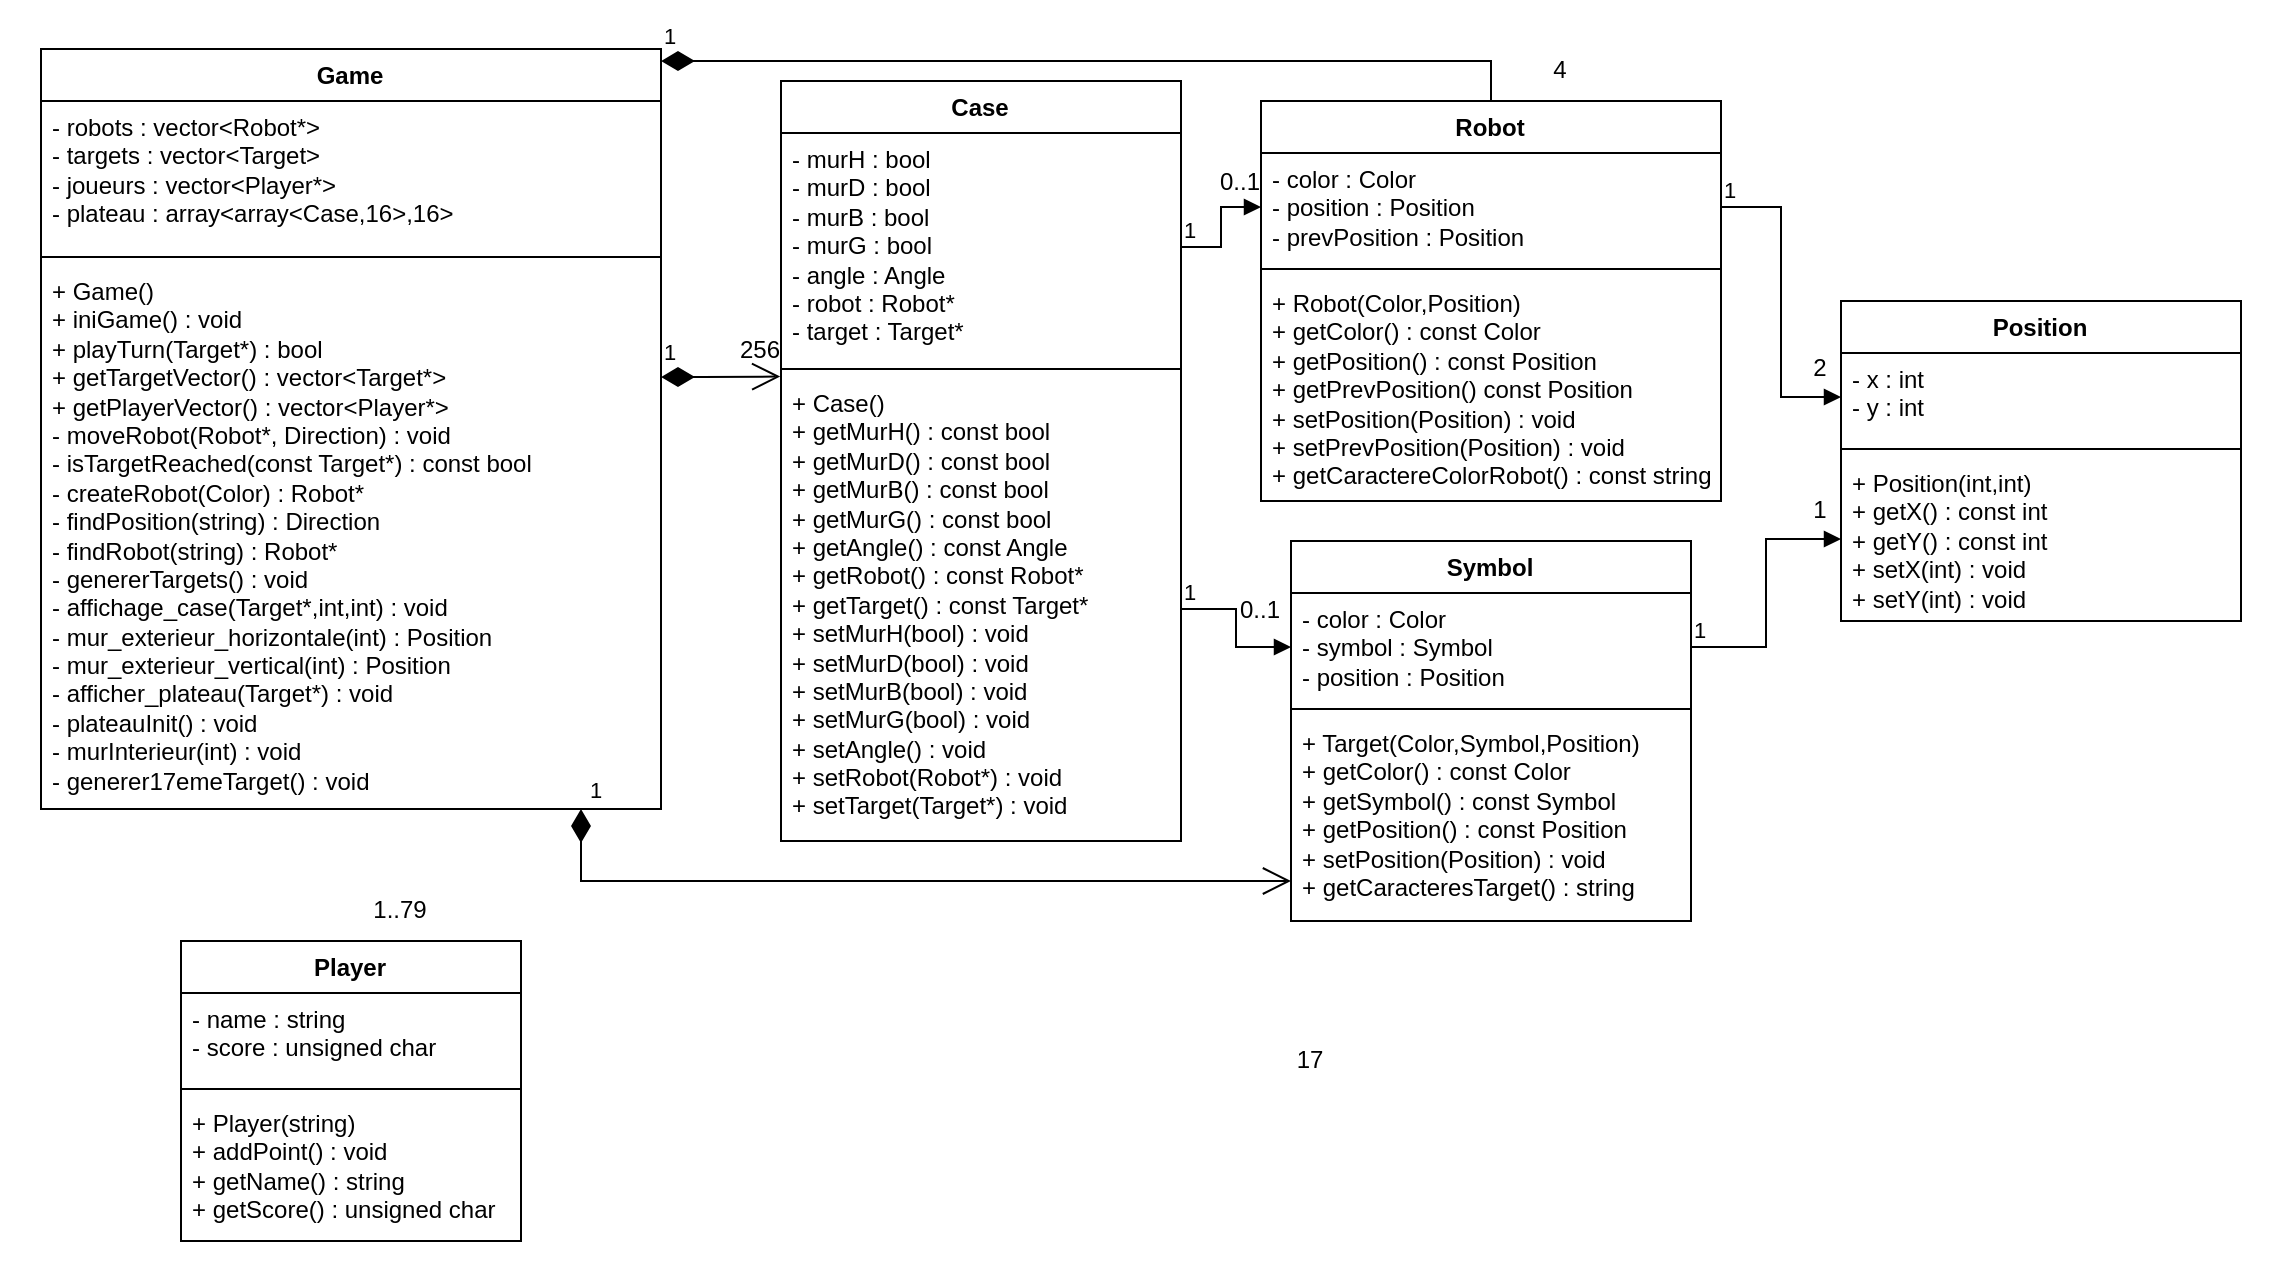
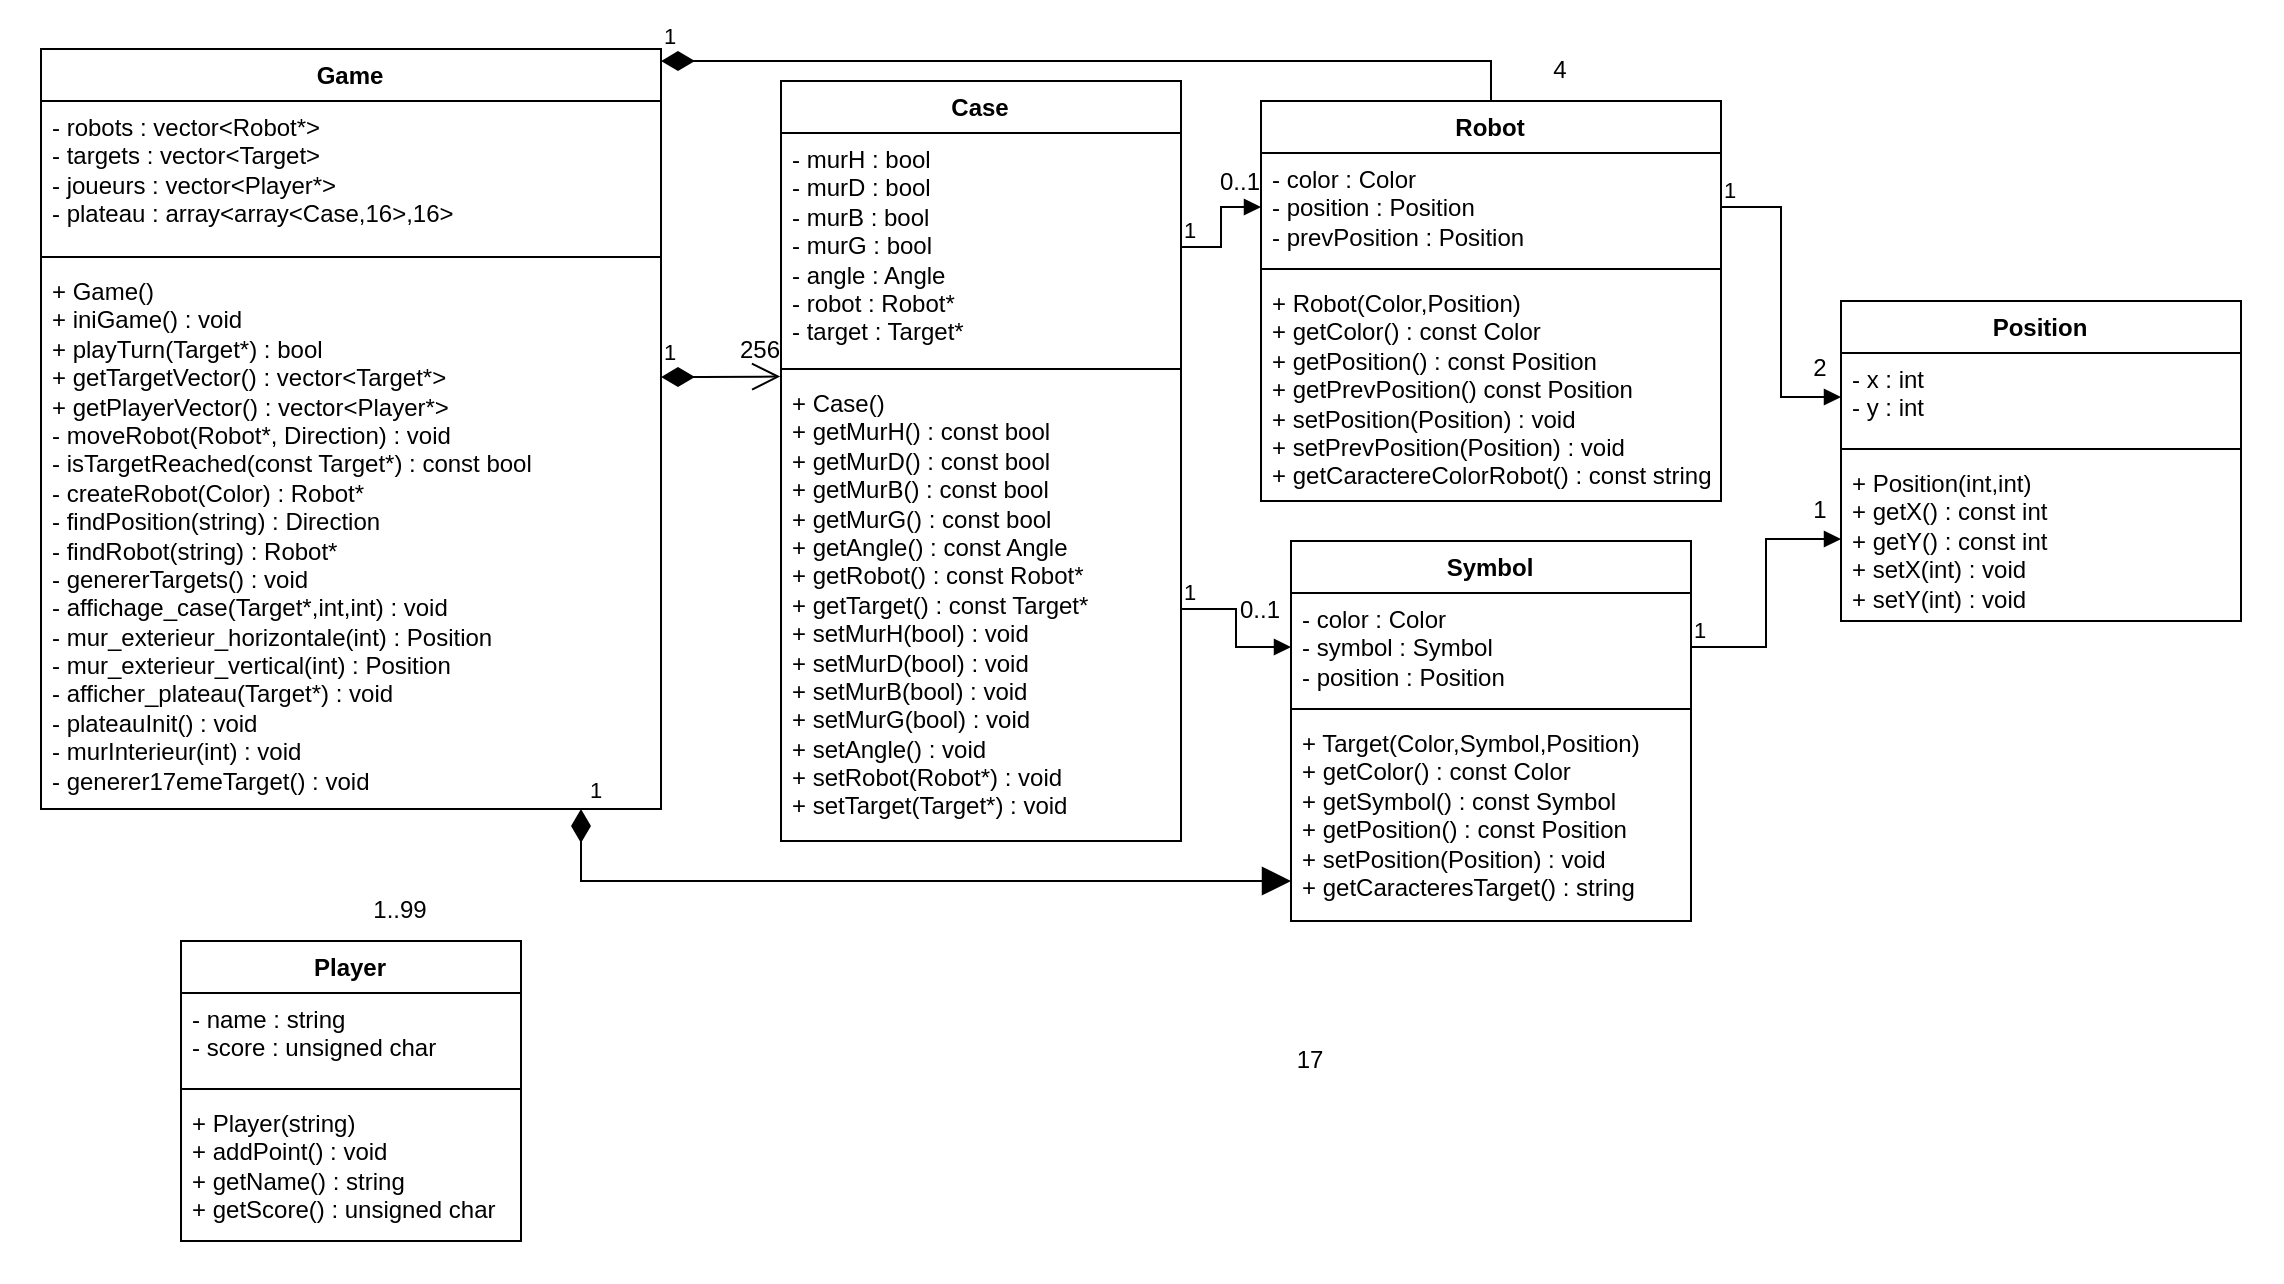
edge "Game" -- "Symbol": arrowhead open -> block
node "1..79": label "1..79" -> "1..99"
